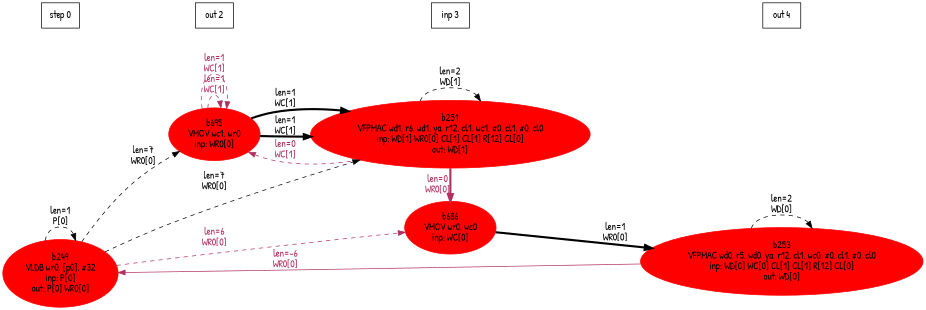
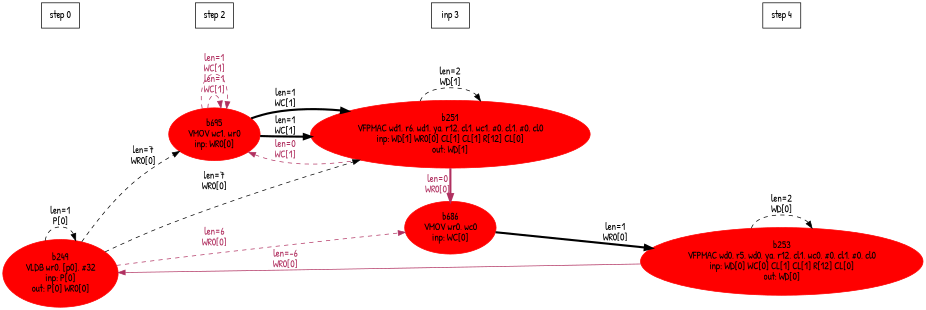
node "out 2": label "out 2" -> "step 2"
node "out 4": label "out 4" -> "step 4"
